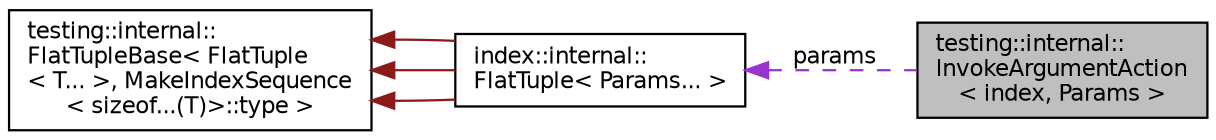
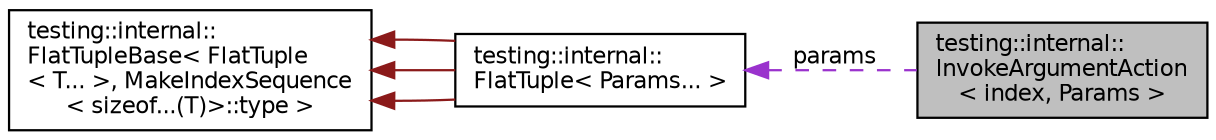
node "index::internal:: FlatTuple< Params... >": label "index::internal:: FlatTuple< Params... >" -> "testing::internal:: FlatTuple< Params... >"
